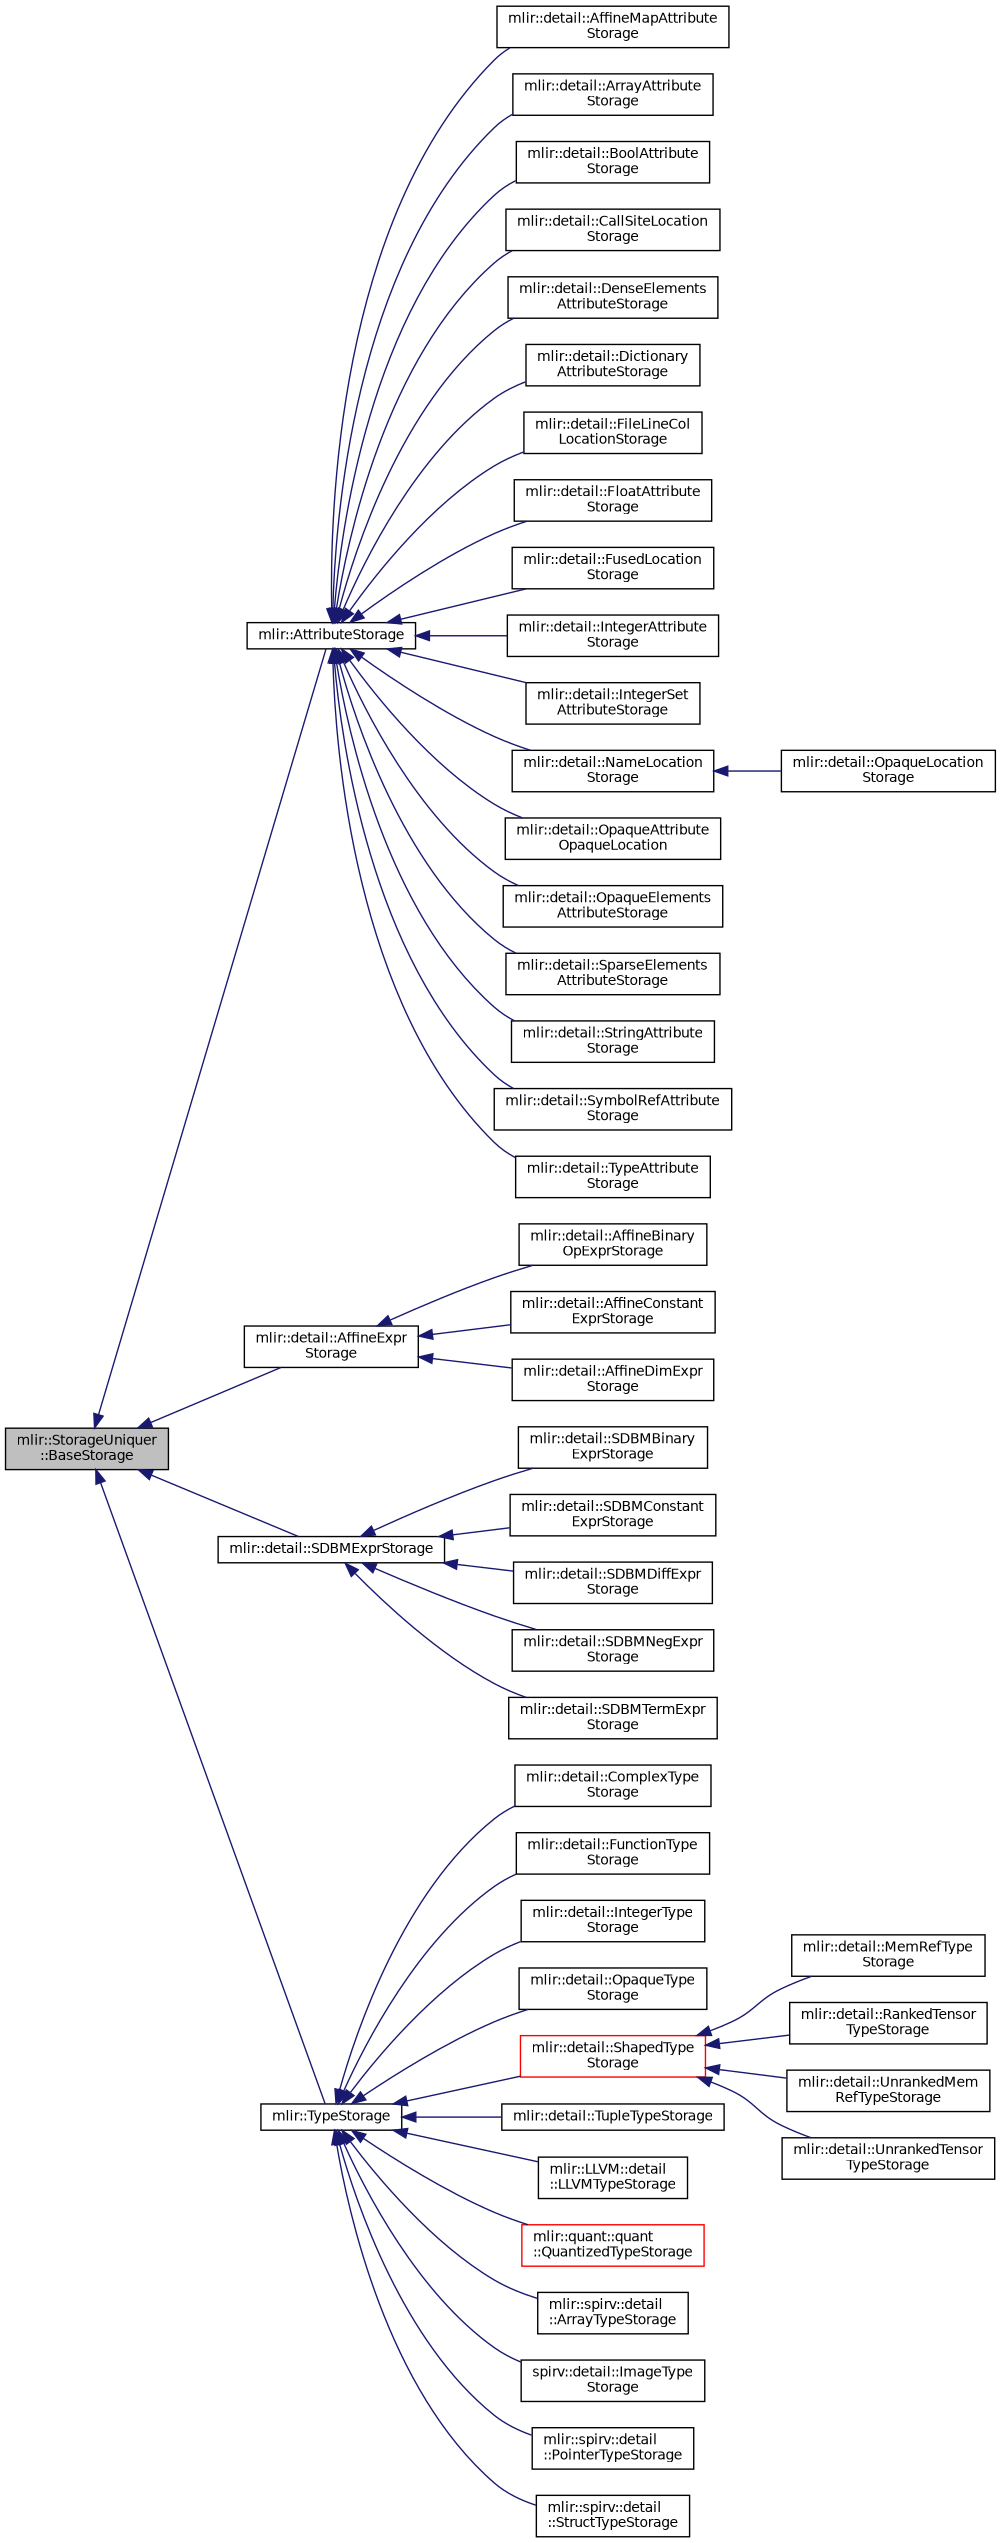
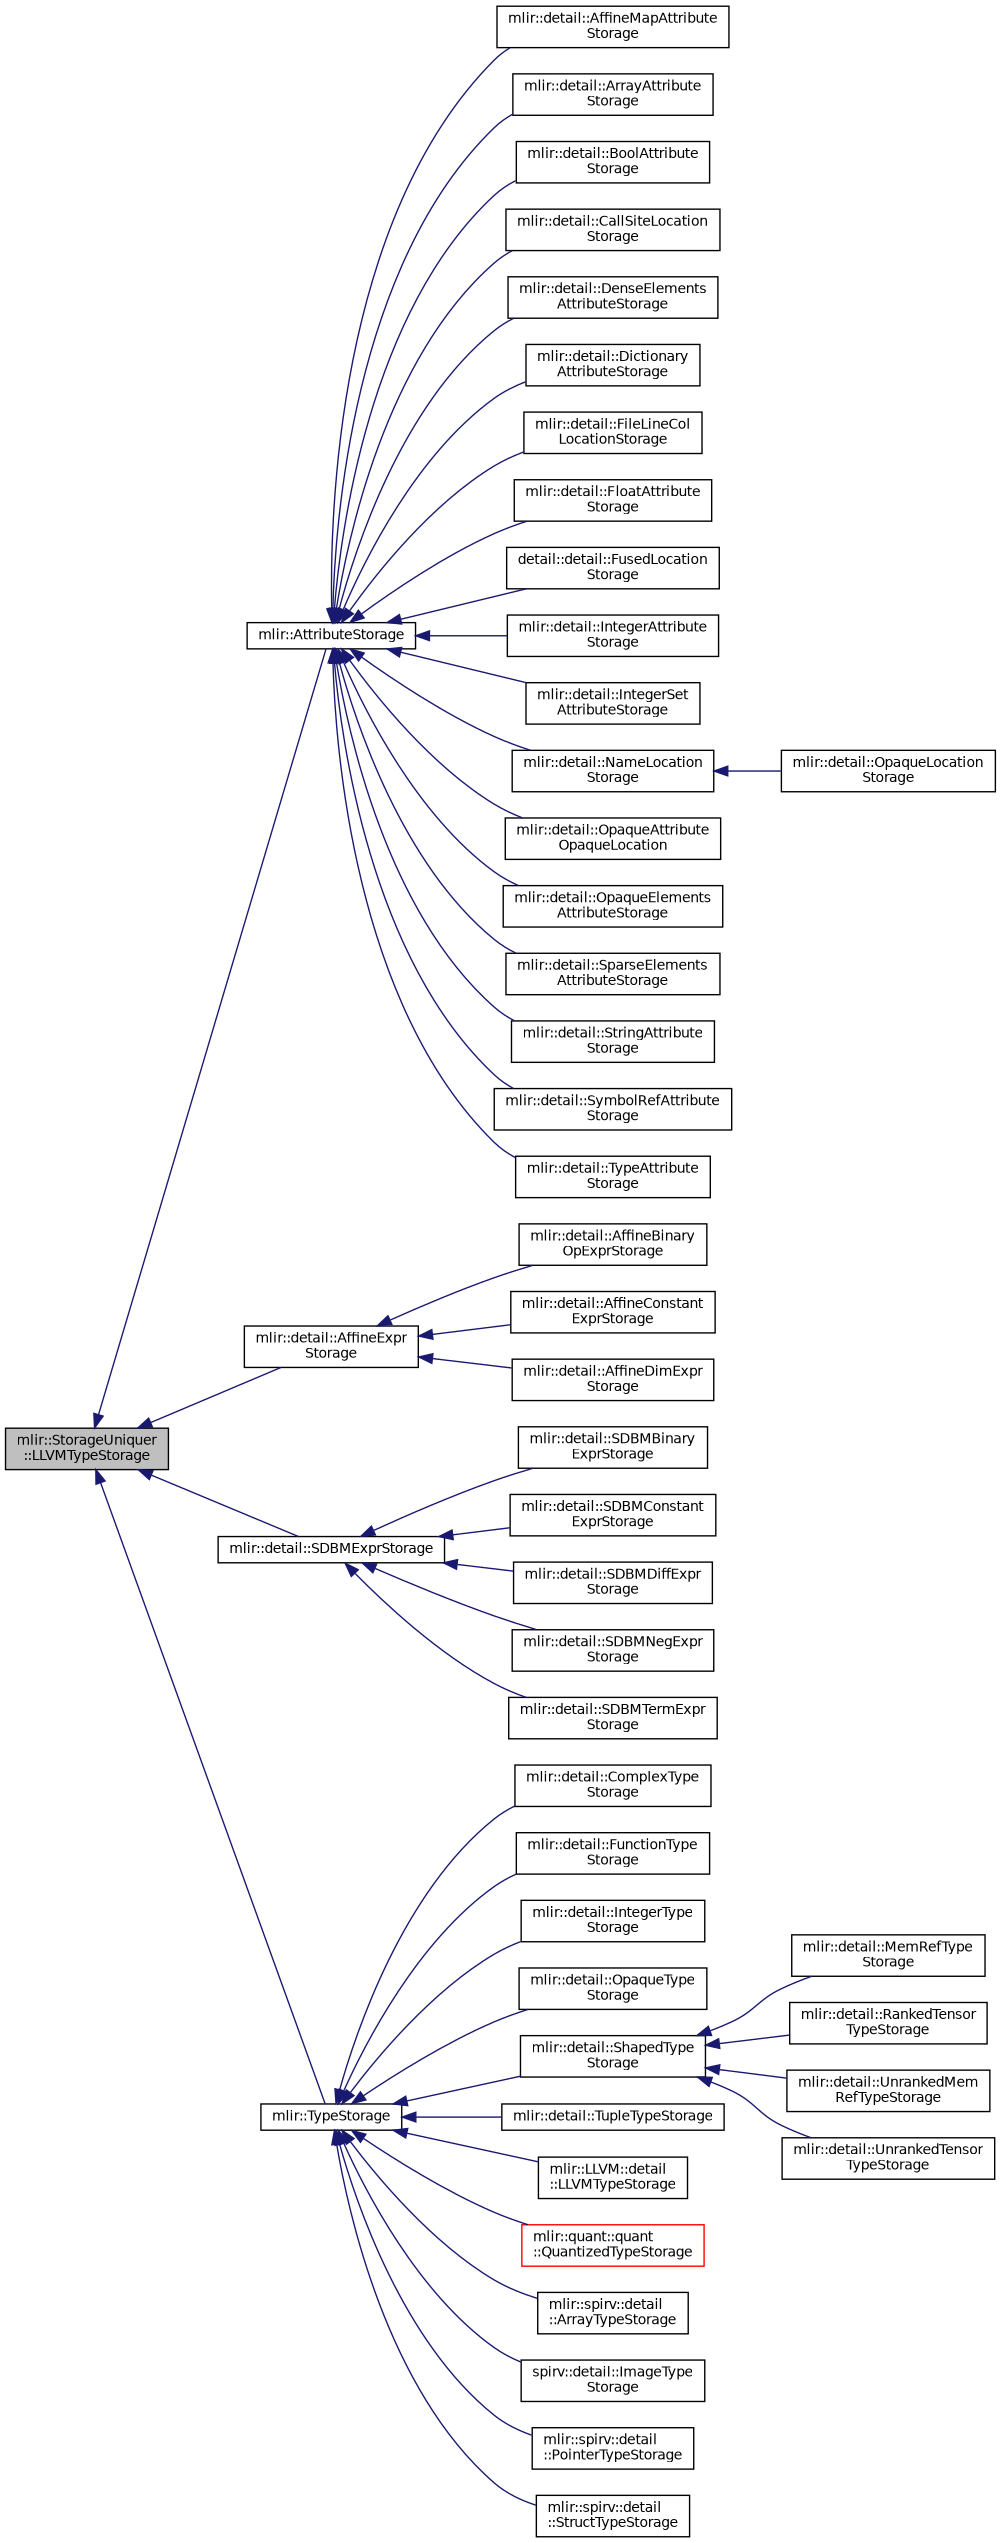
node "mlir::detail::FusedLocation Storage": label "mlir::detail::FusedLocation Storage" -> "detail::detail::FusedLocation Storage"
node "mlir::StorageUniquer ::BaseStorage": label "mlir::StorageUniquer ::BaseStorage" -> "mlir::StorageUniquer ::LLVMTypeStorage"
node "mlir::detail::ShapedType Storage": color red -> black
